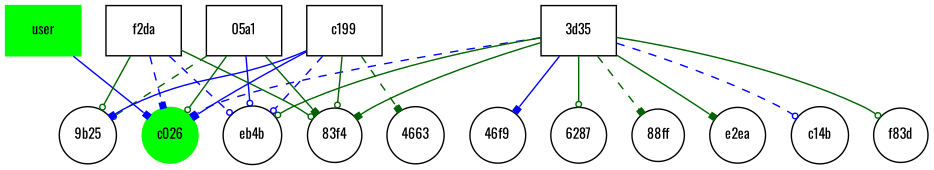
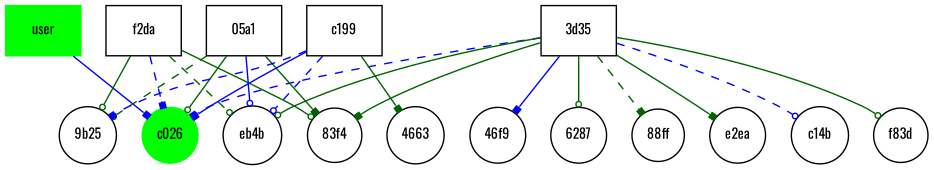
edge "c199" -> "83f4": removed
edge "c199" -> "4663": style dashed -> solid
edge "c199" -> "9b25": style solid -> dashed
edge "f2da" -> "eb4b": color blue -> darkgreen
